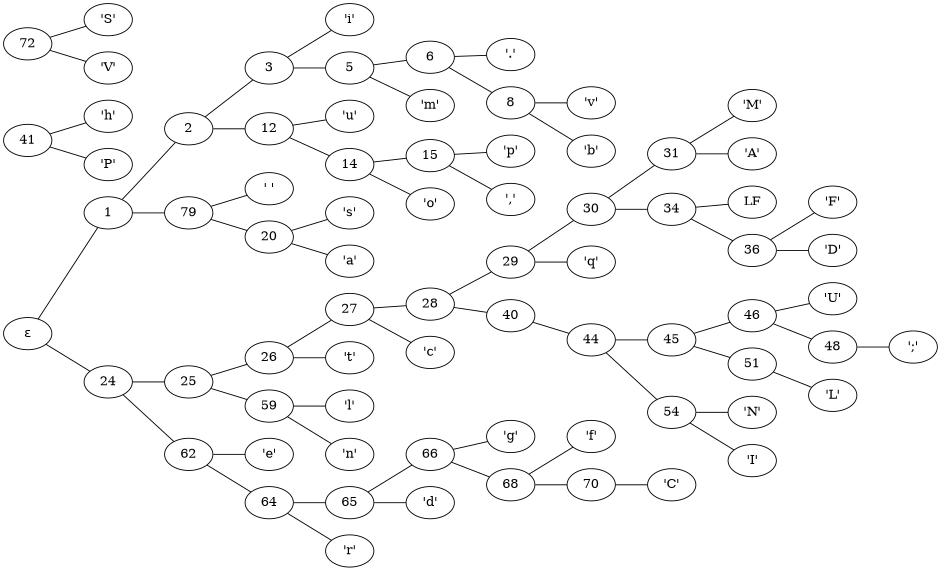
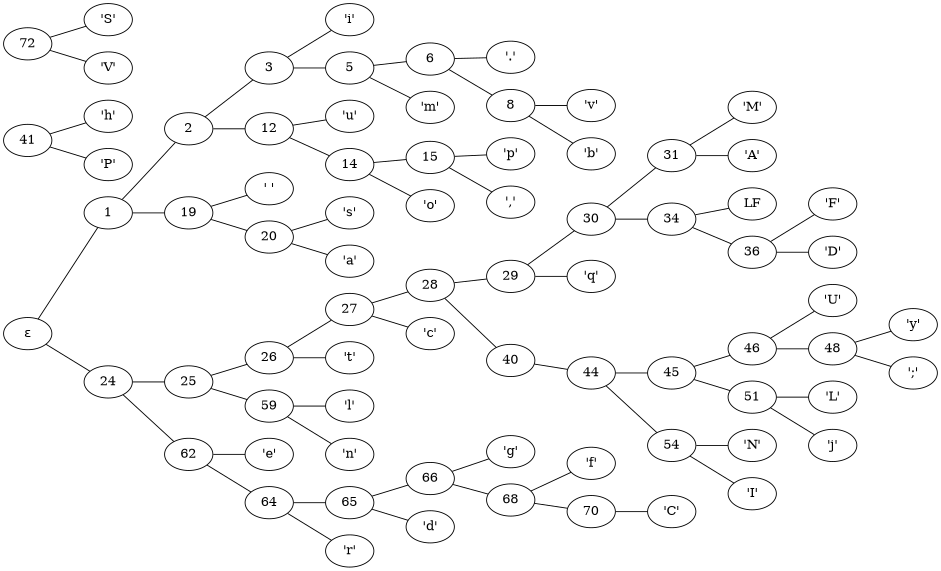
node "79": label "79" -> "19"
node "'y'": added
node "'j'": added
